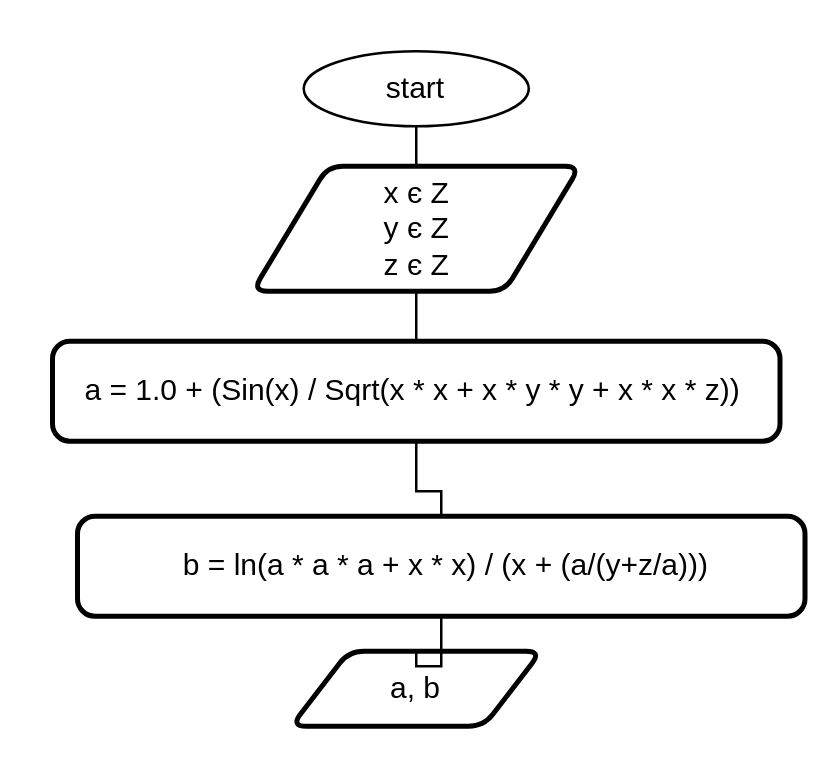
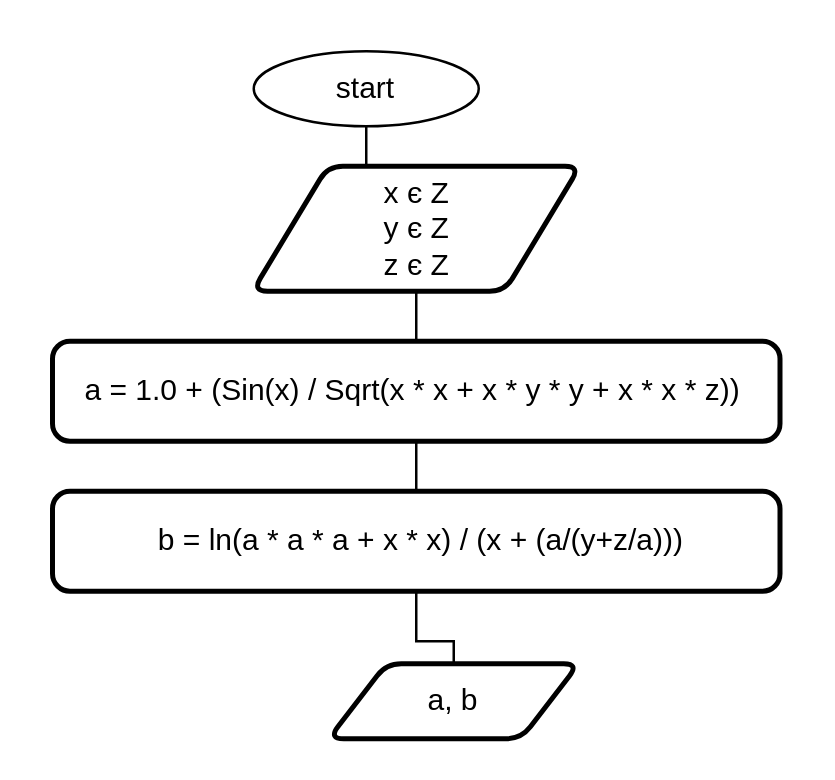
node "start": moved (416, 89) -> (366, 89)
node "b = ln(a * a * a + x * x) / (x + (a/(y+z/a)))": moved (441, 566) -> (416, 541)
node "a, b": moved (416, 689) -> (454, 701)
